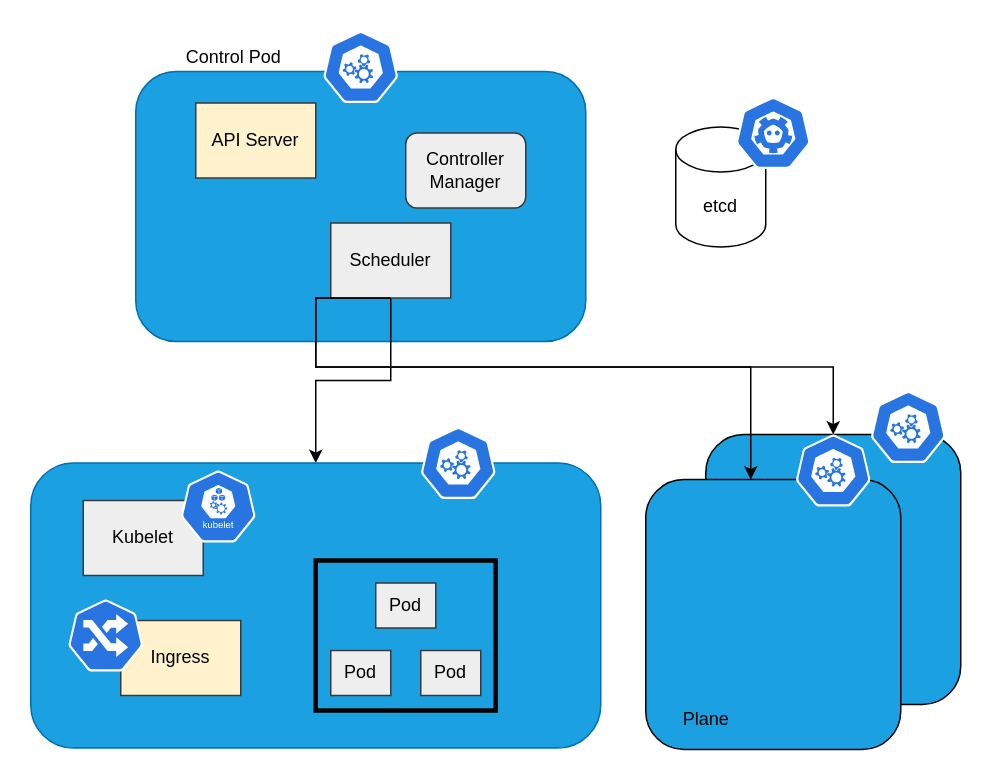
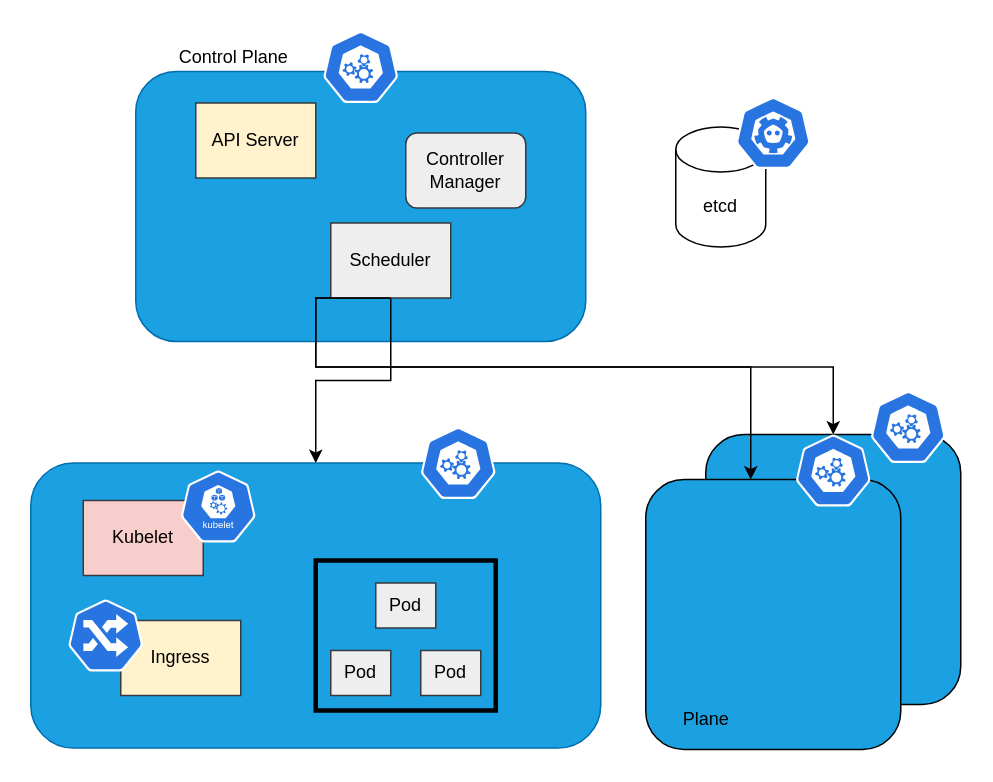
node "Control Pod": label "Control Pod" -> "Control Plane"
node "Kubelet": fillcolor #eeeeee -> #f8cecc
